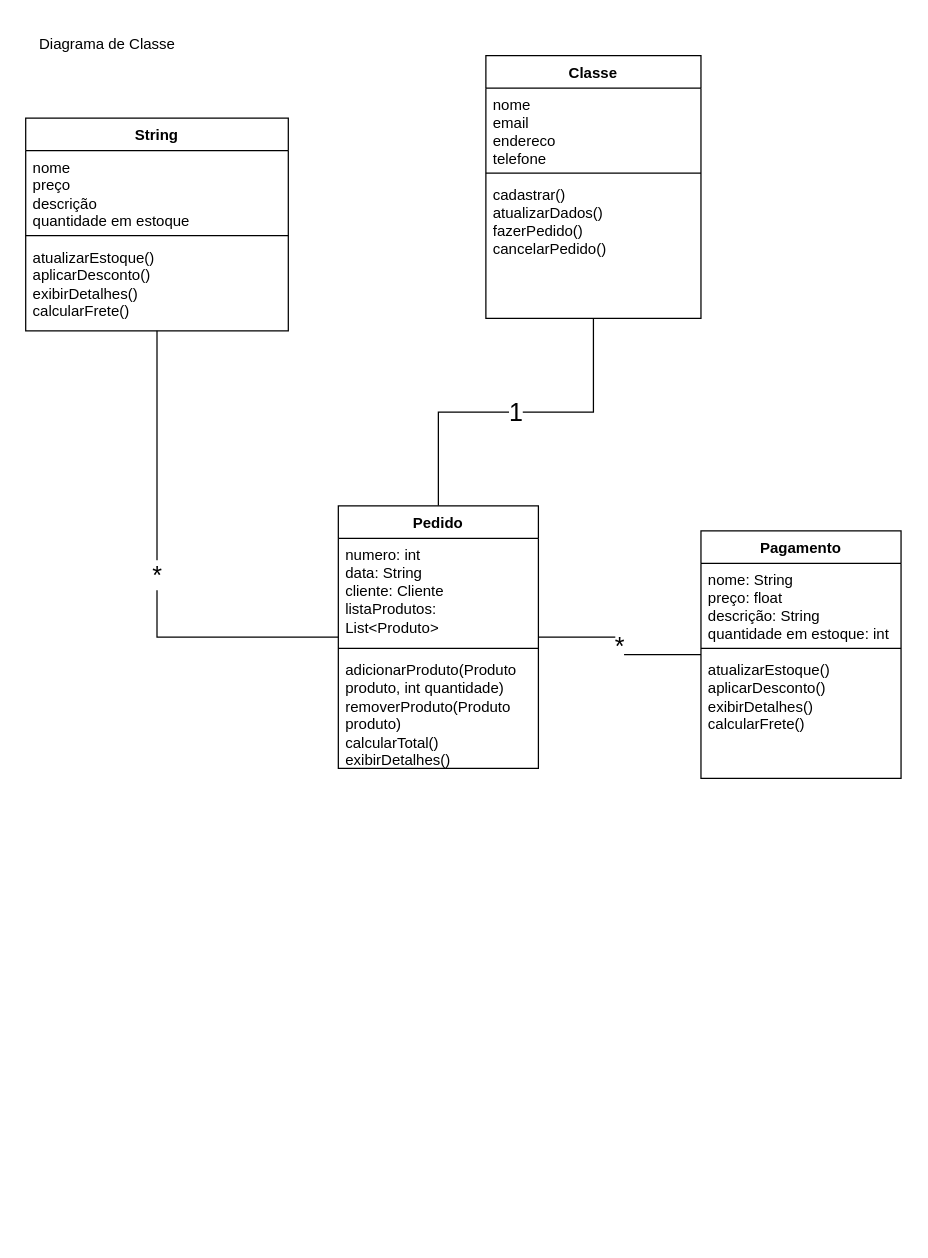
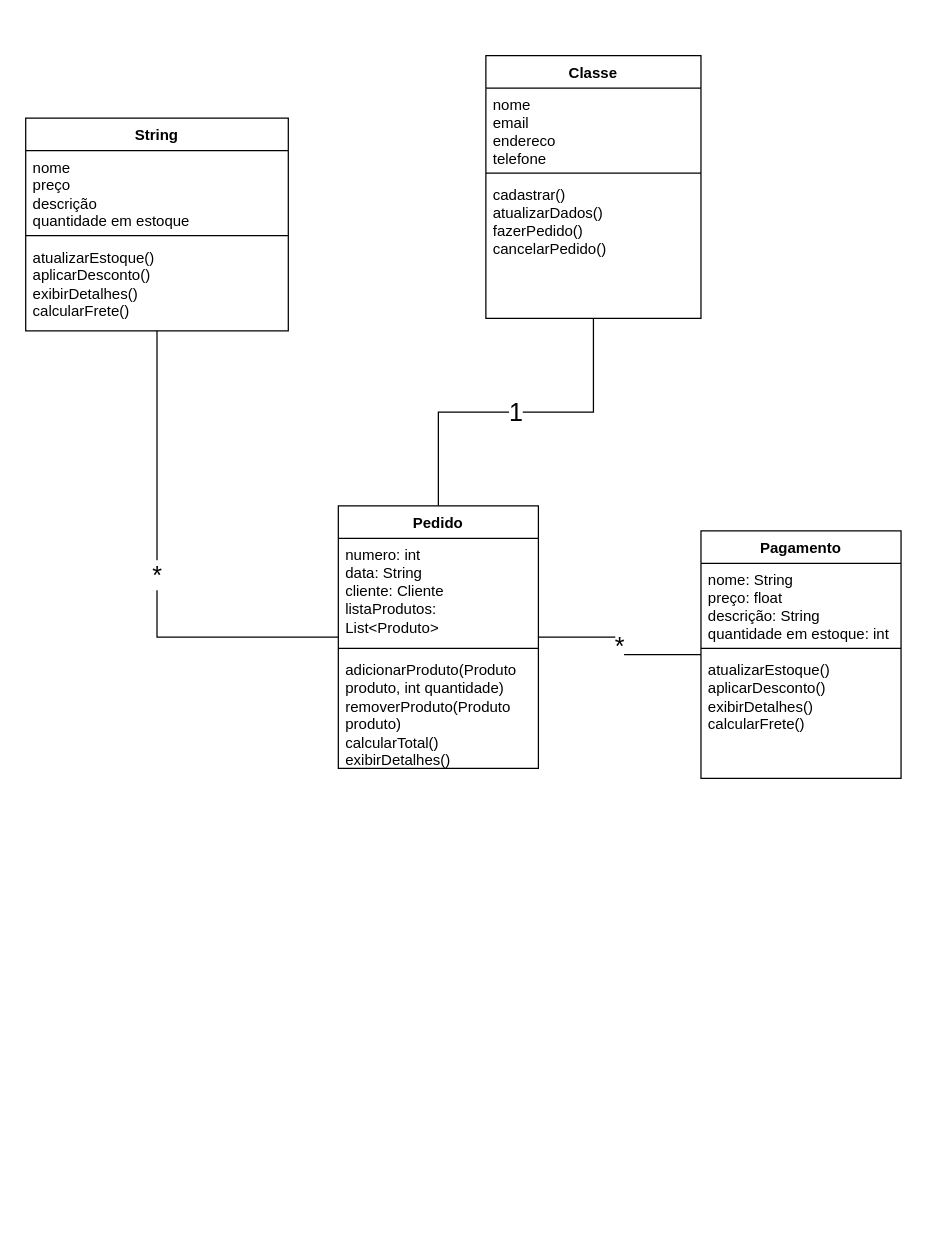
node "Diagrama de Classe": removed
